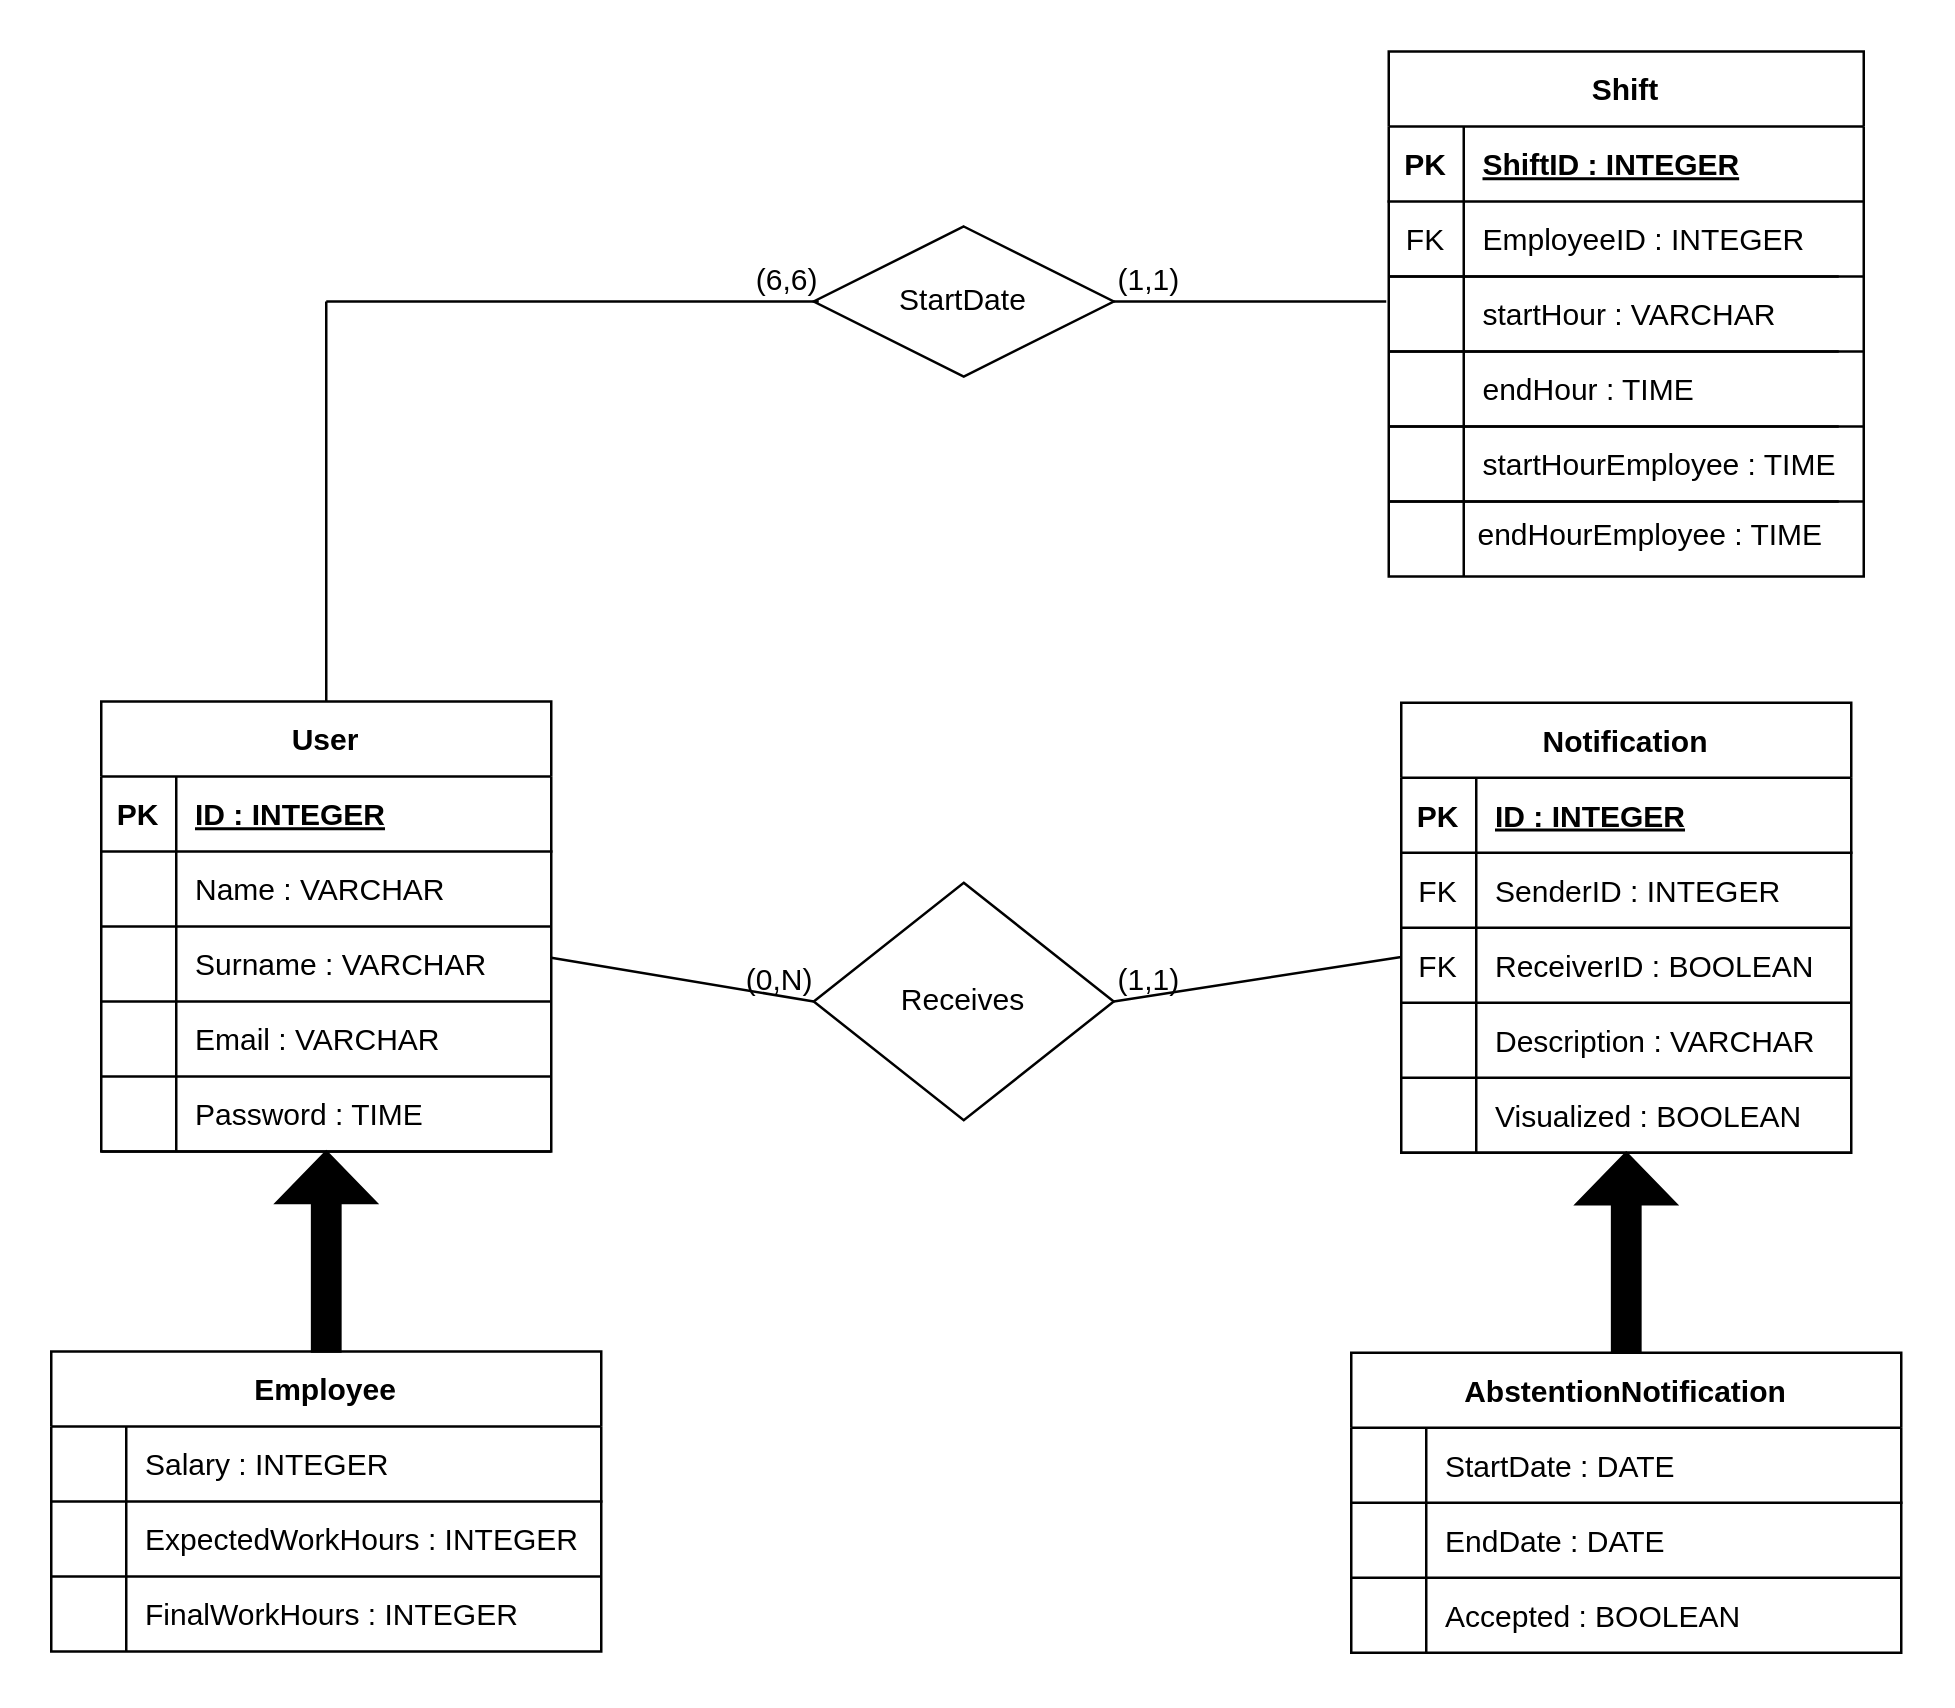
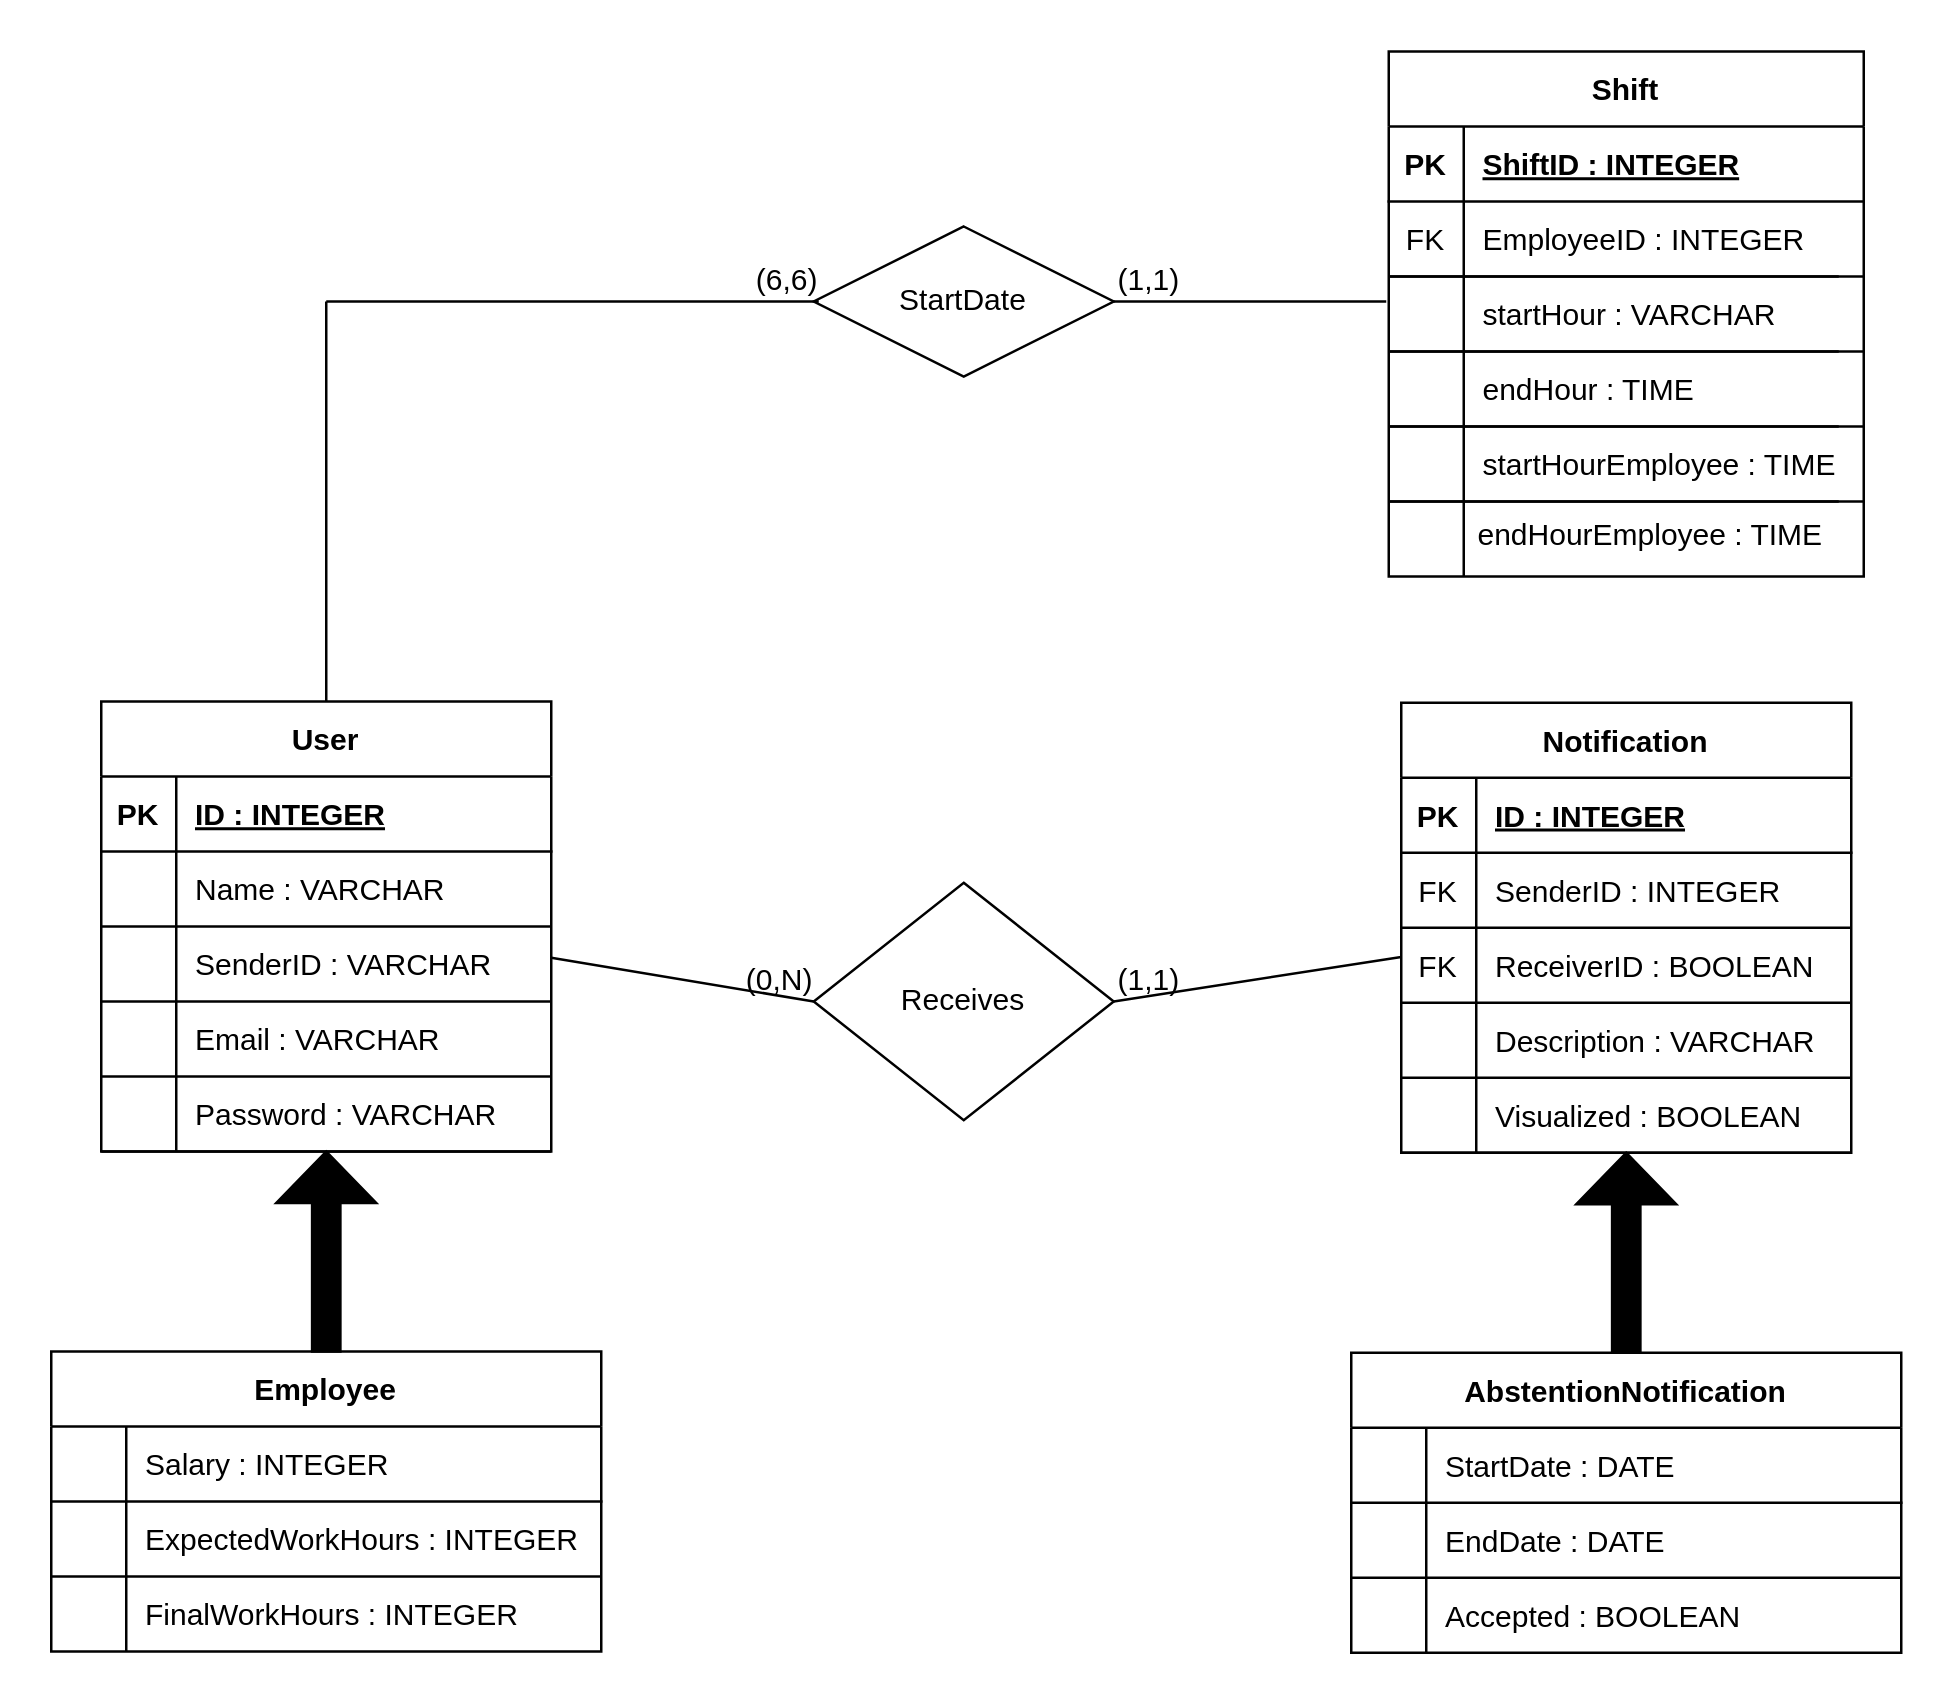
node "Surname : VARCHAR": label "Surname : VARCHAR" -> "SenderID : VARCHAR"
node "Password : TIME": label "Password : TIME" -> "Password : VARCHAR"
